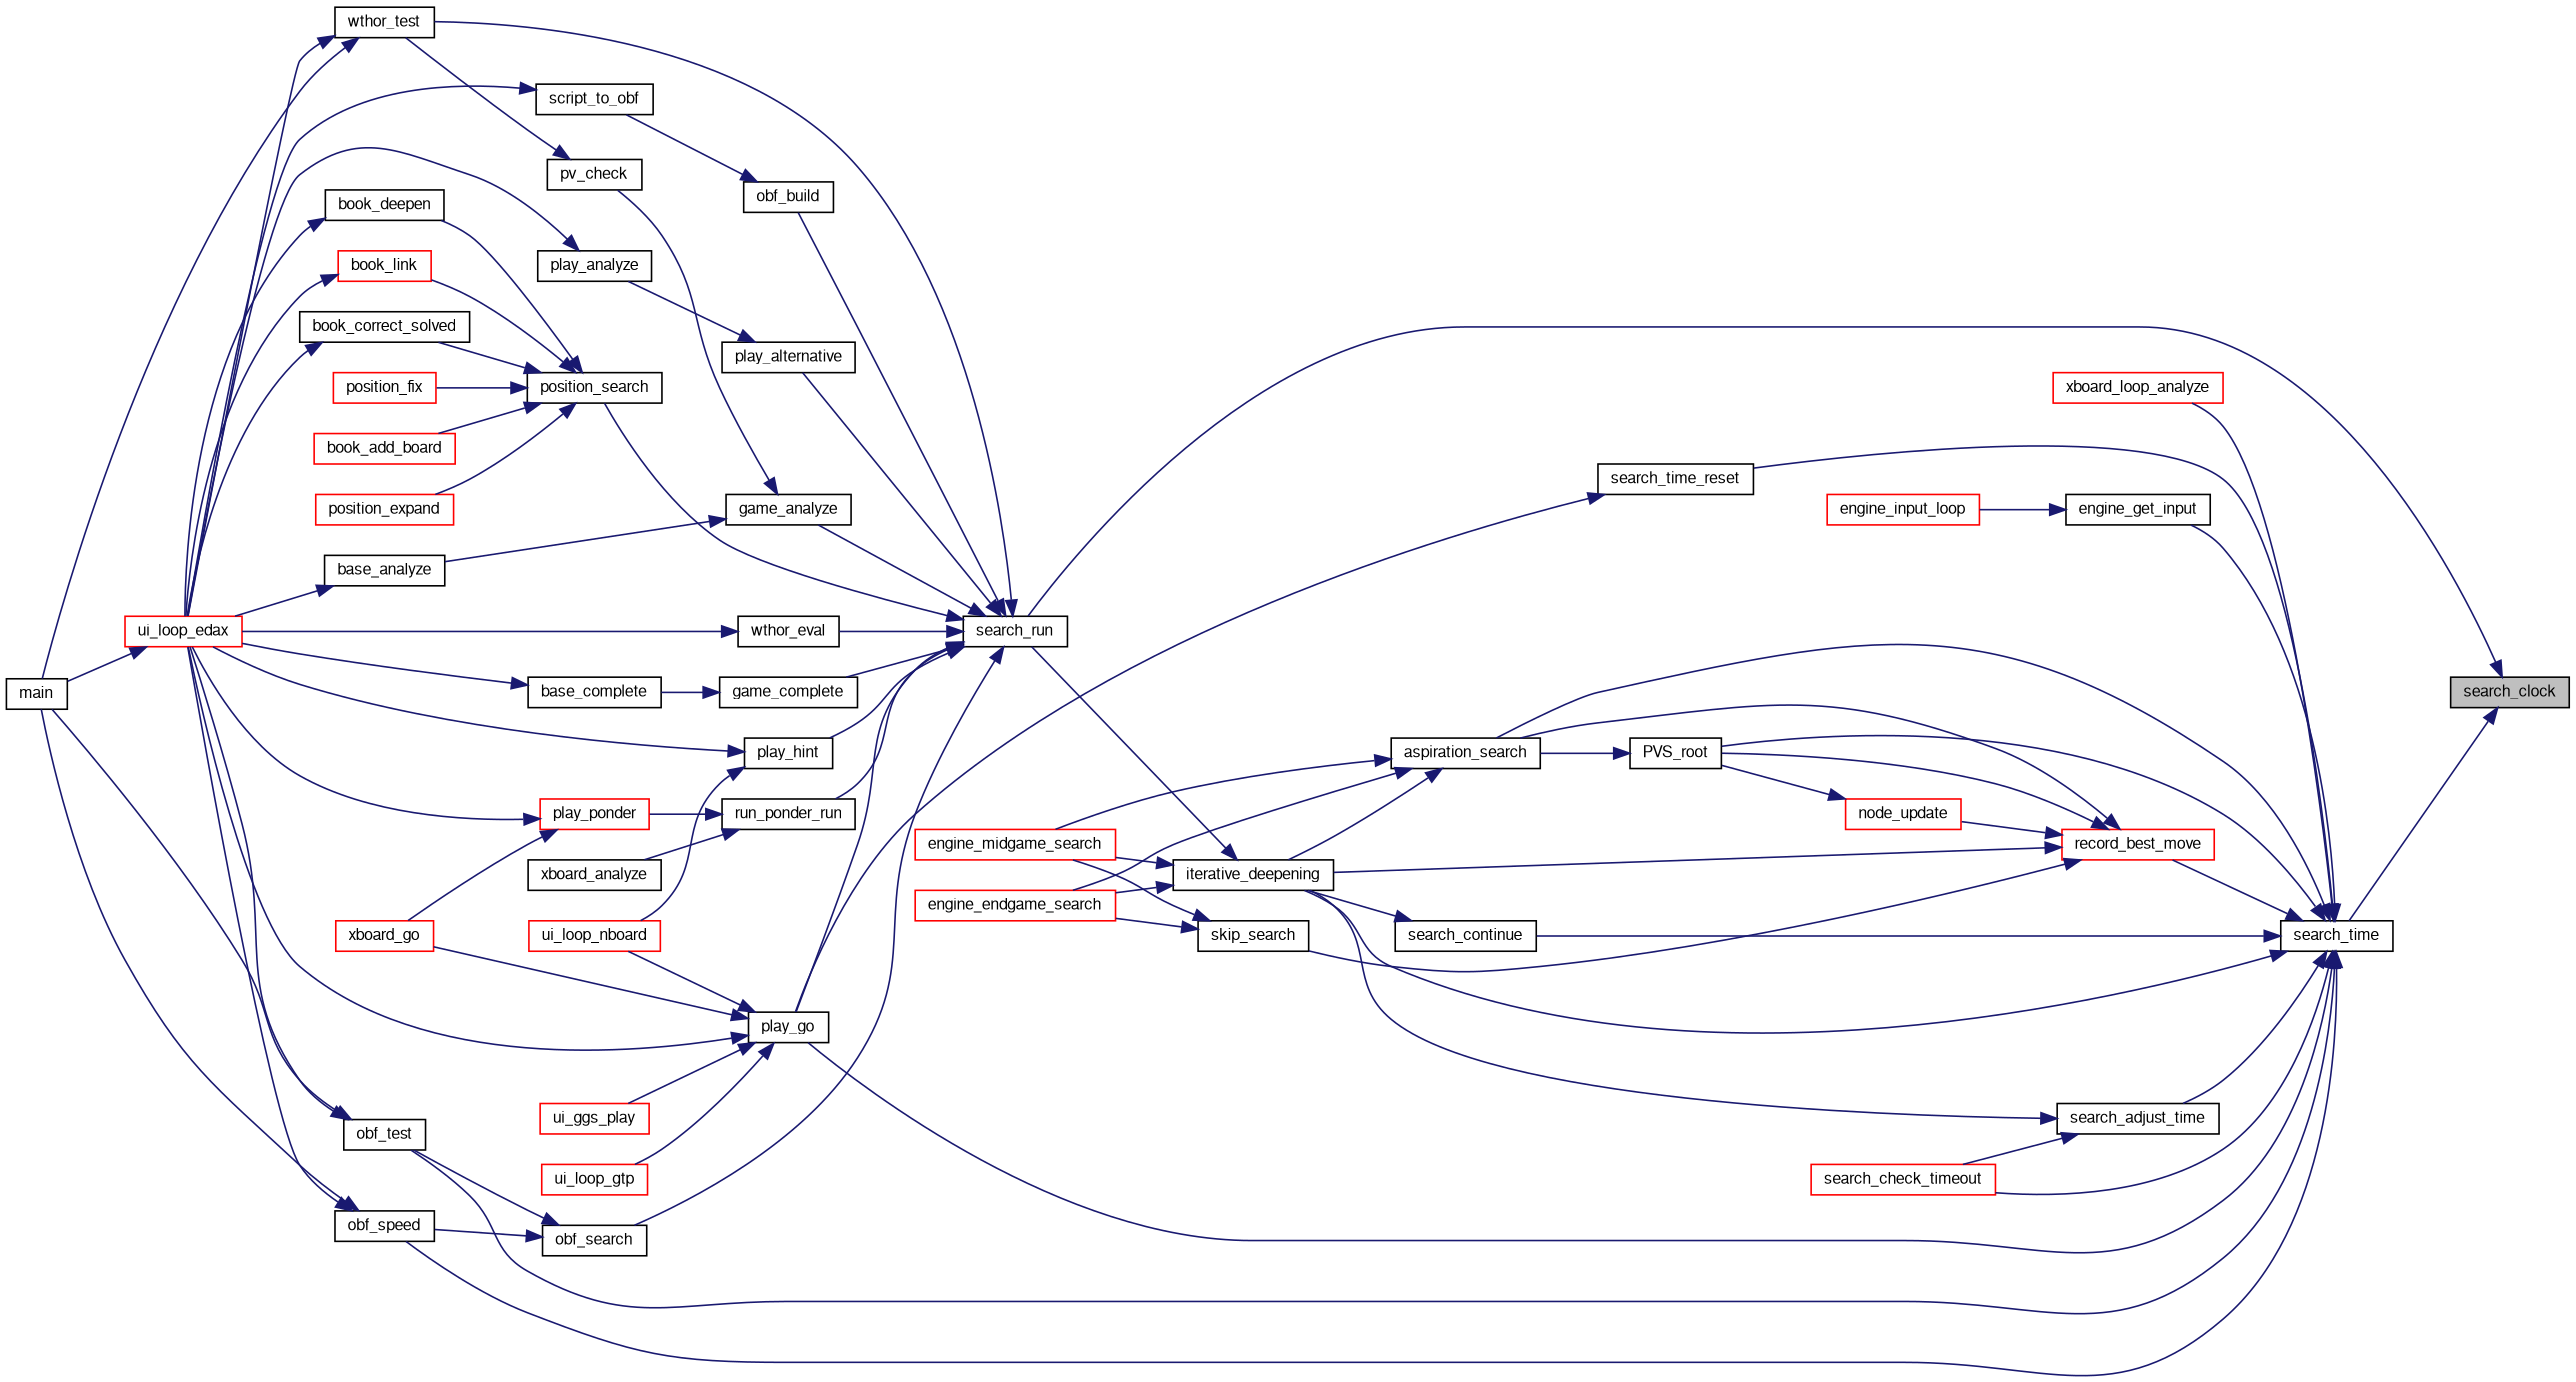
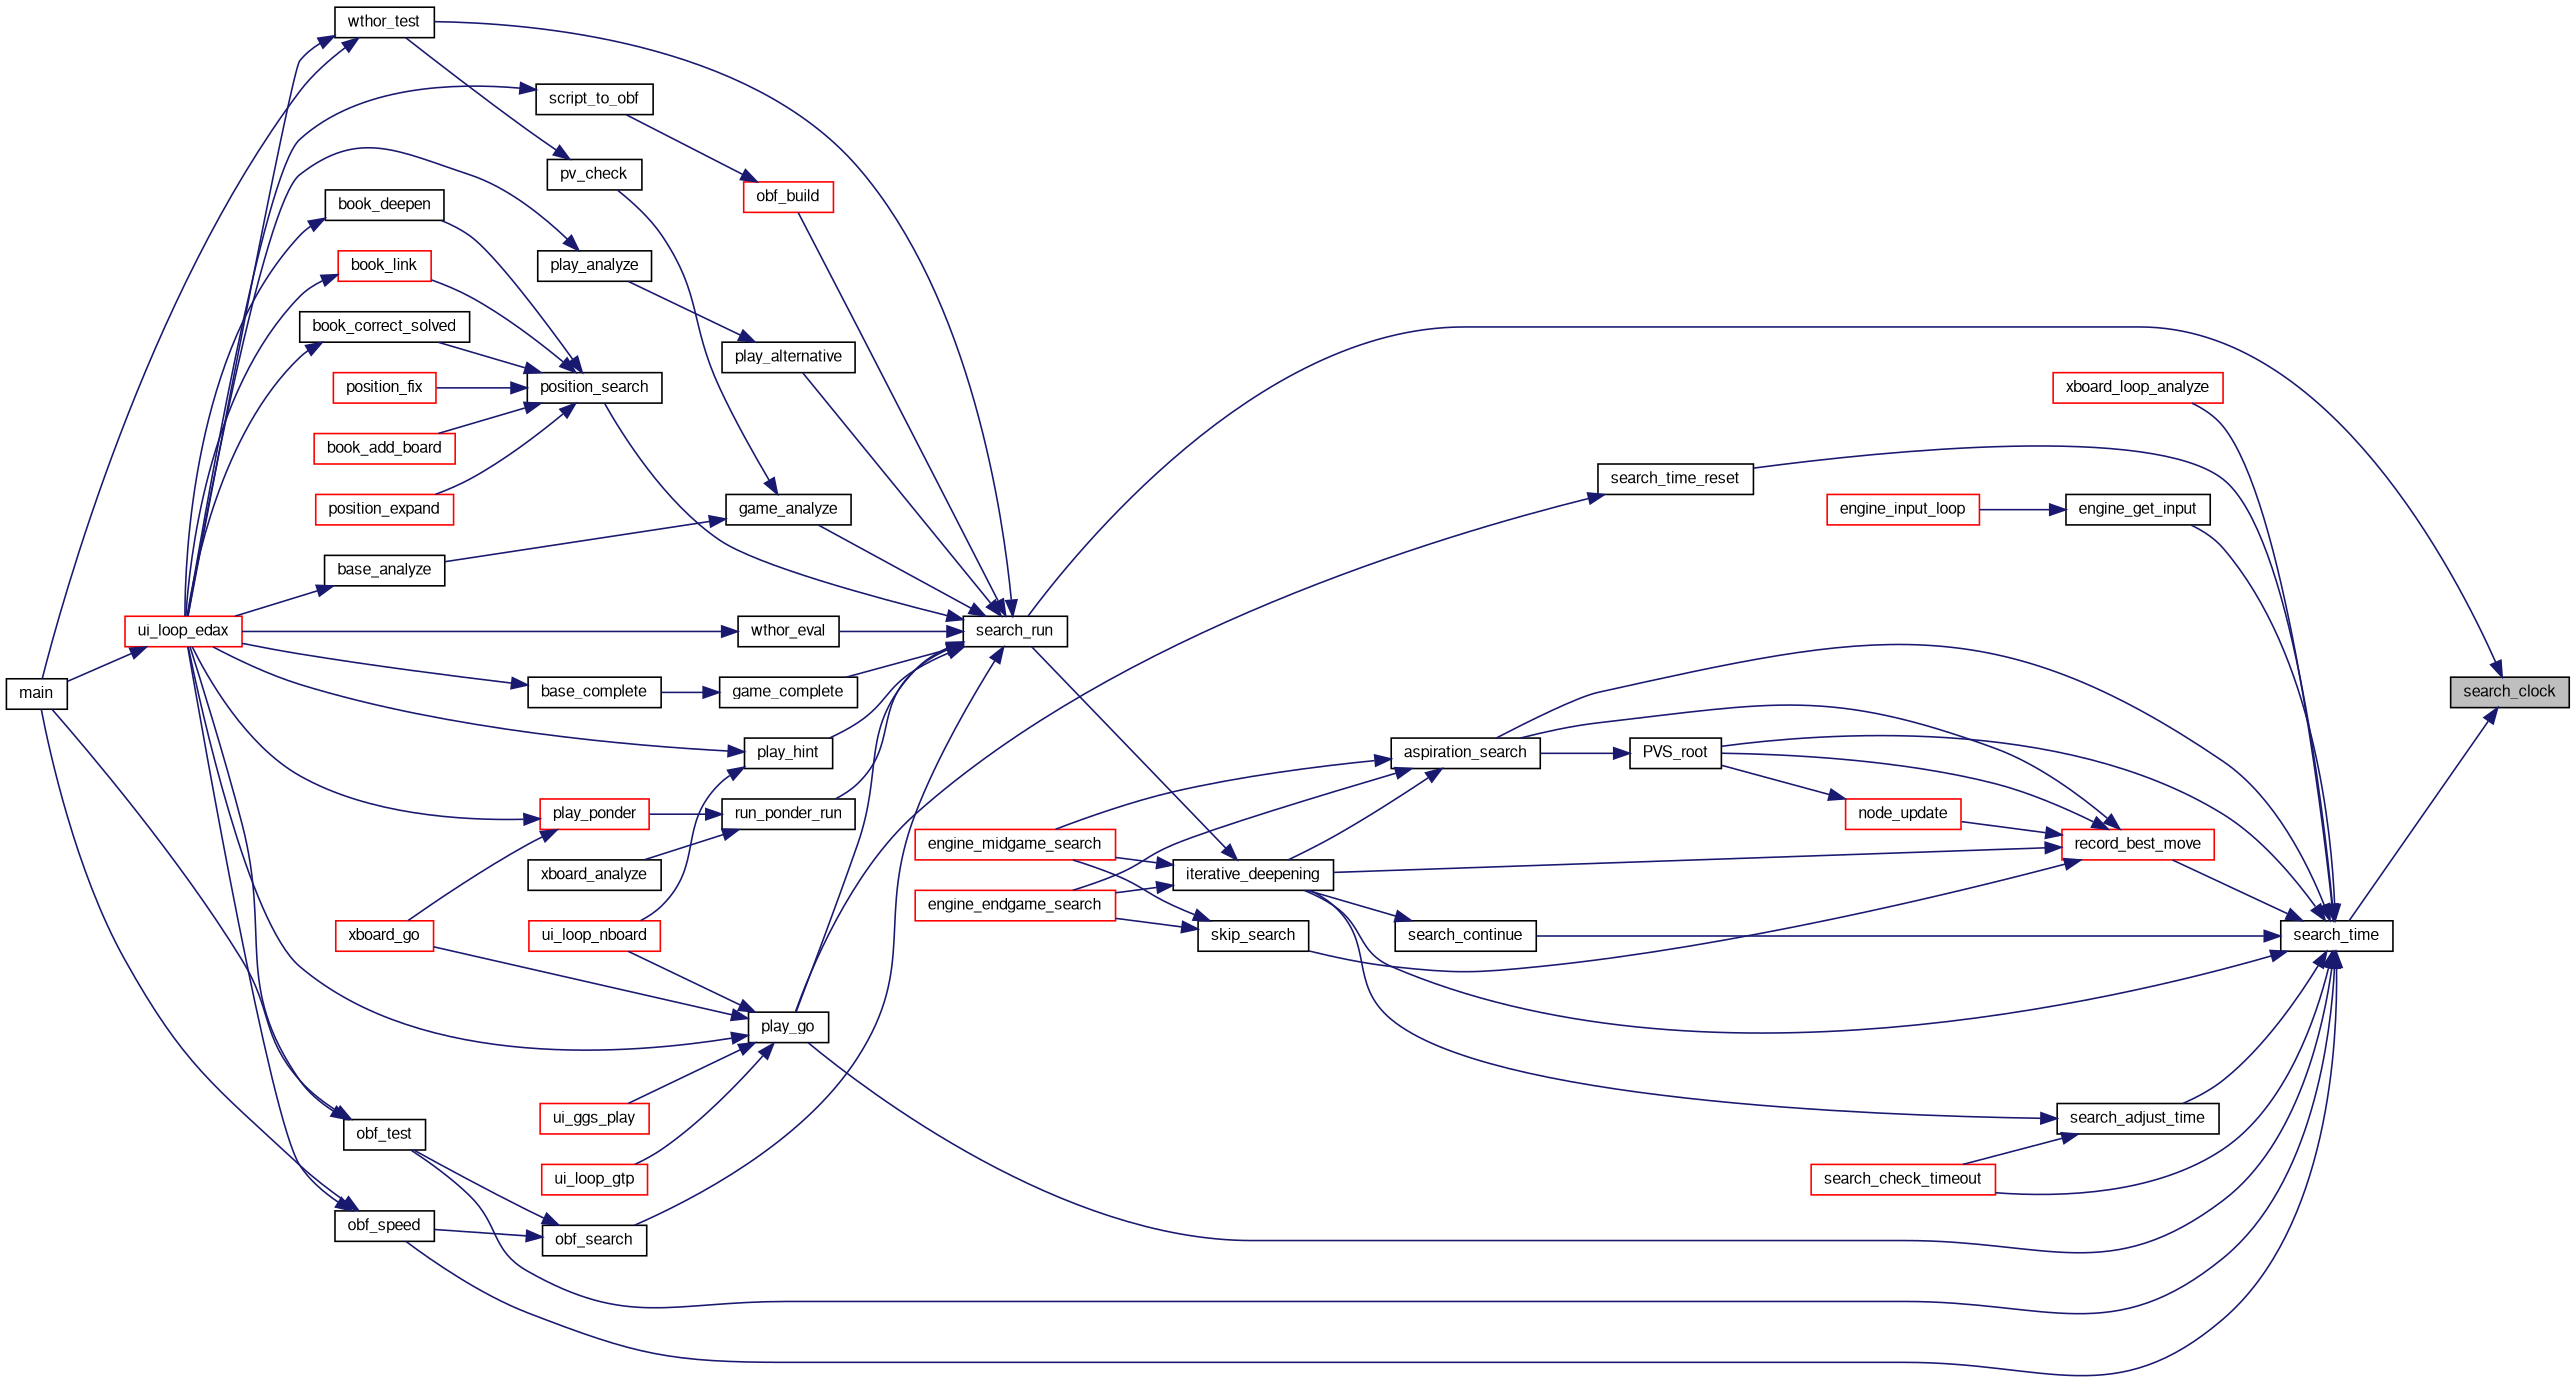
node "obf_build": color black -> red
